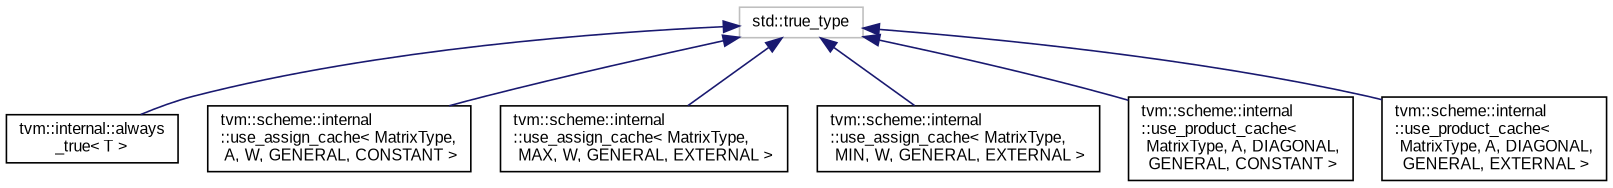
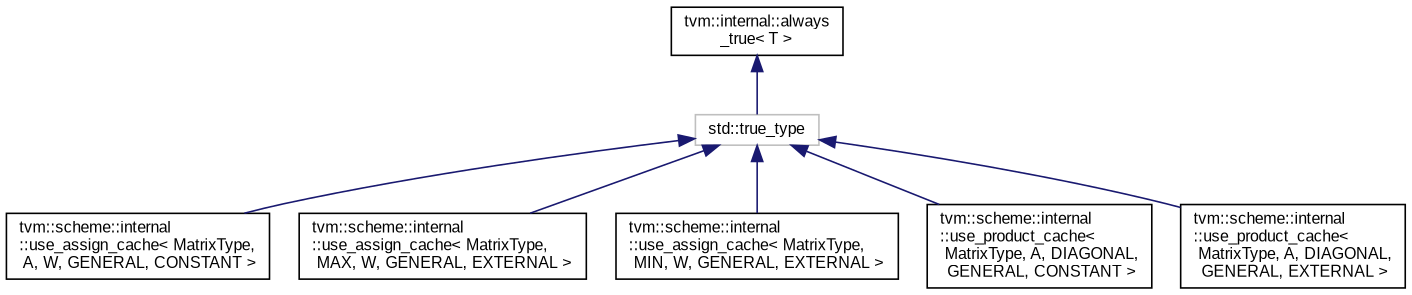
edge "tvm::internal::always _true< T >" -> "std::true_type": reversed
